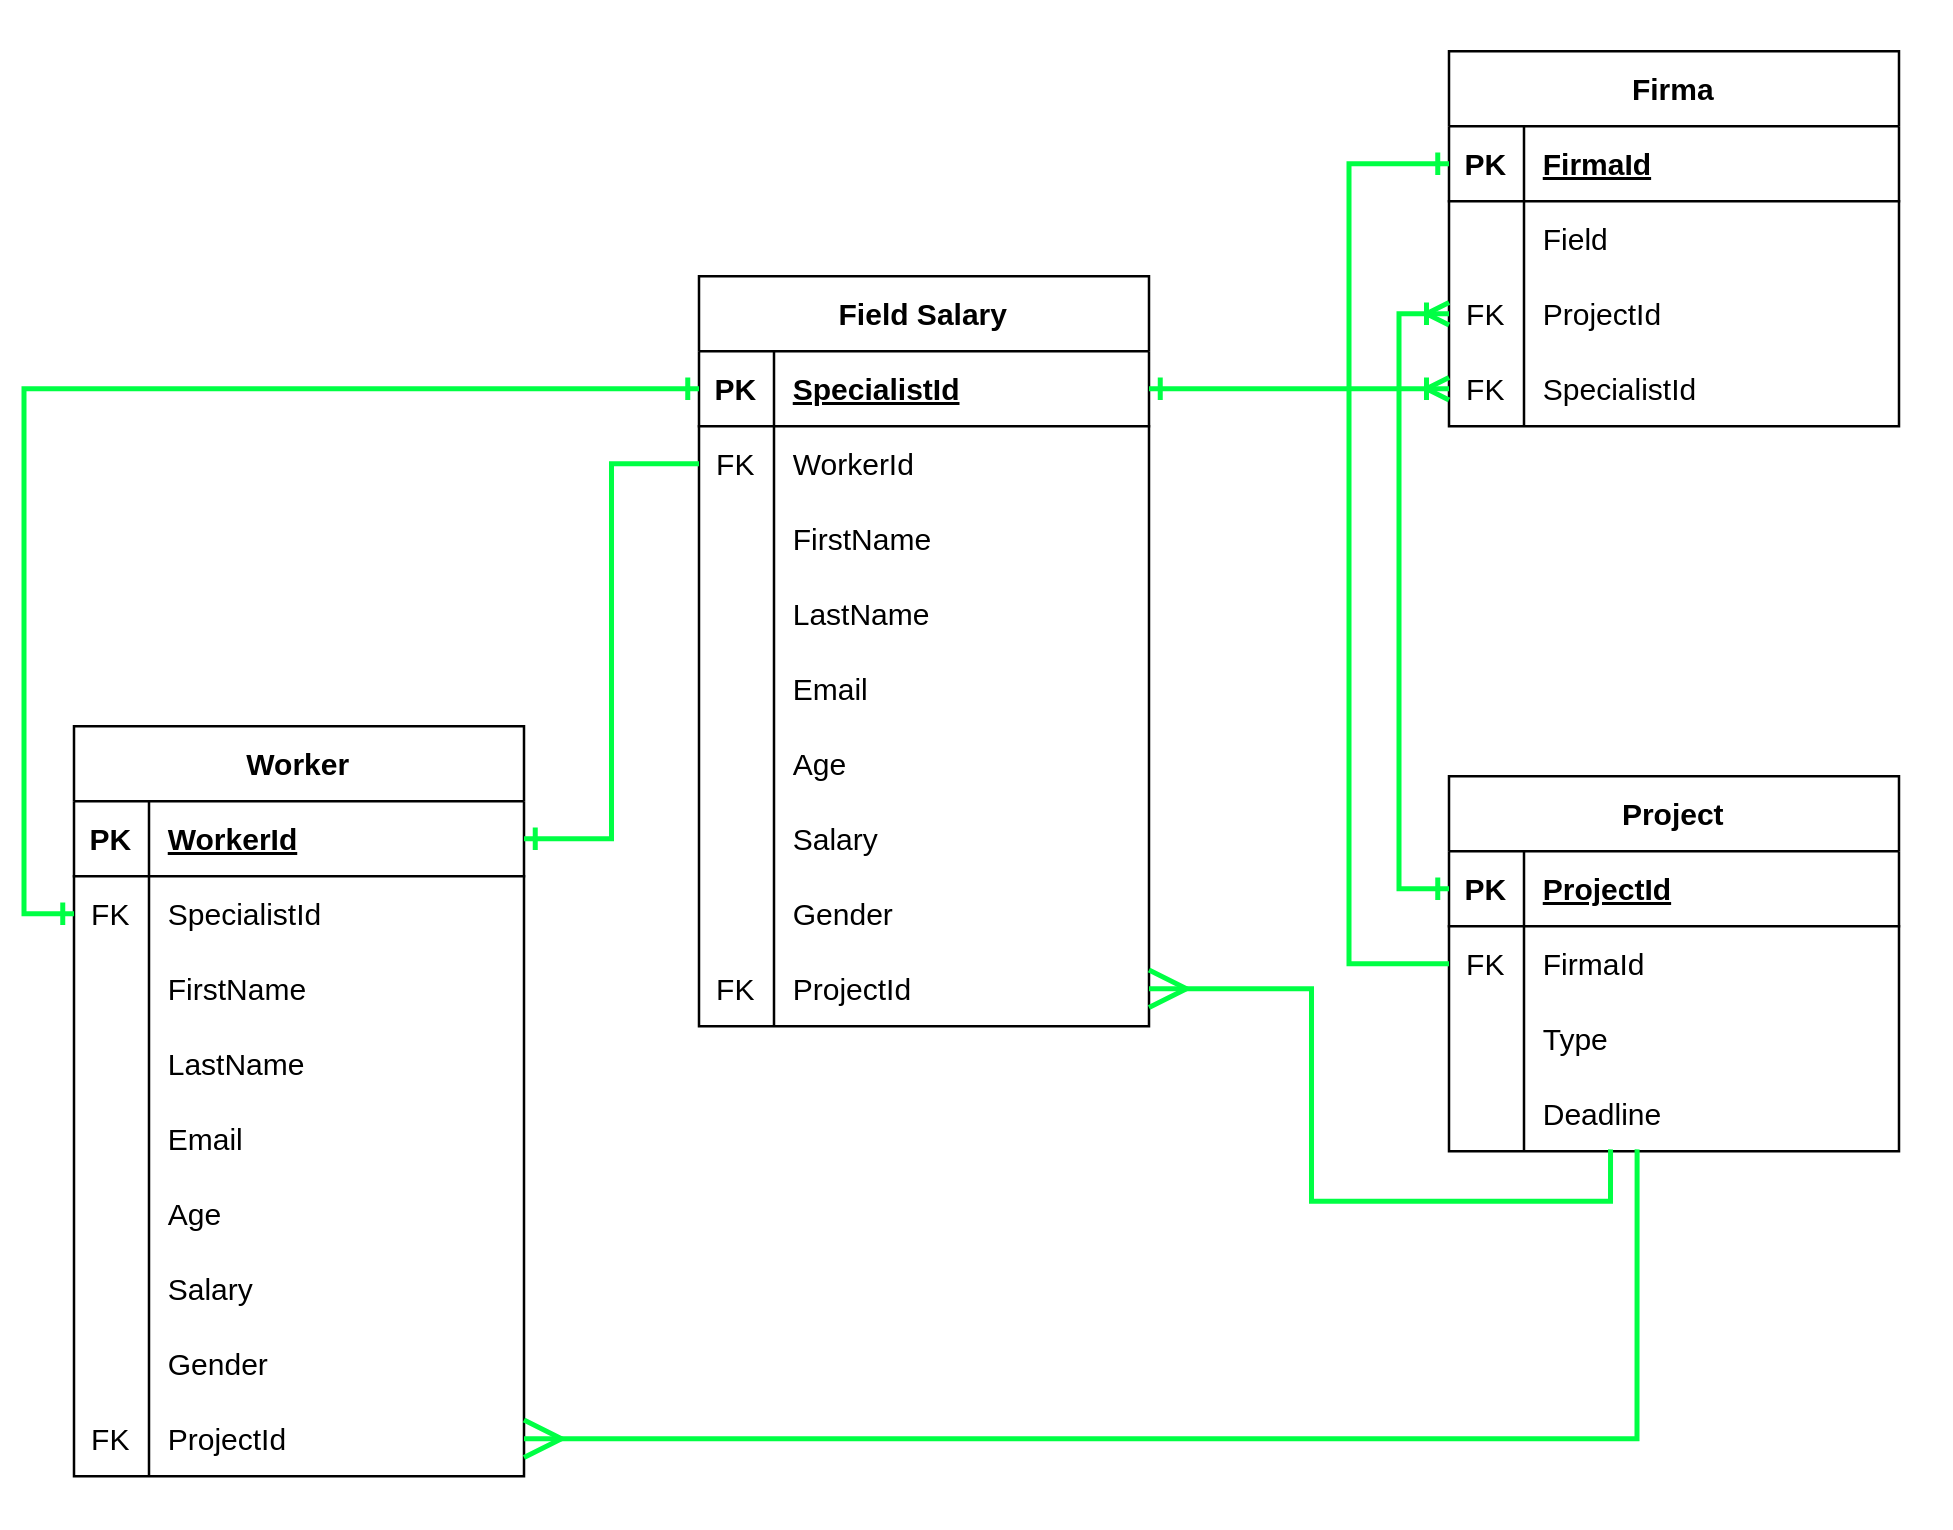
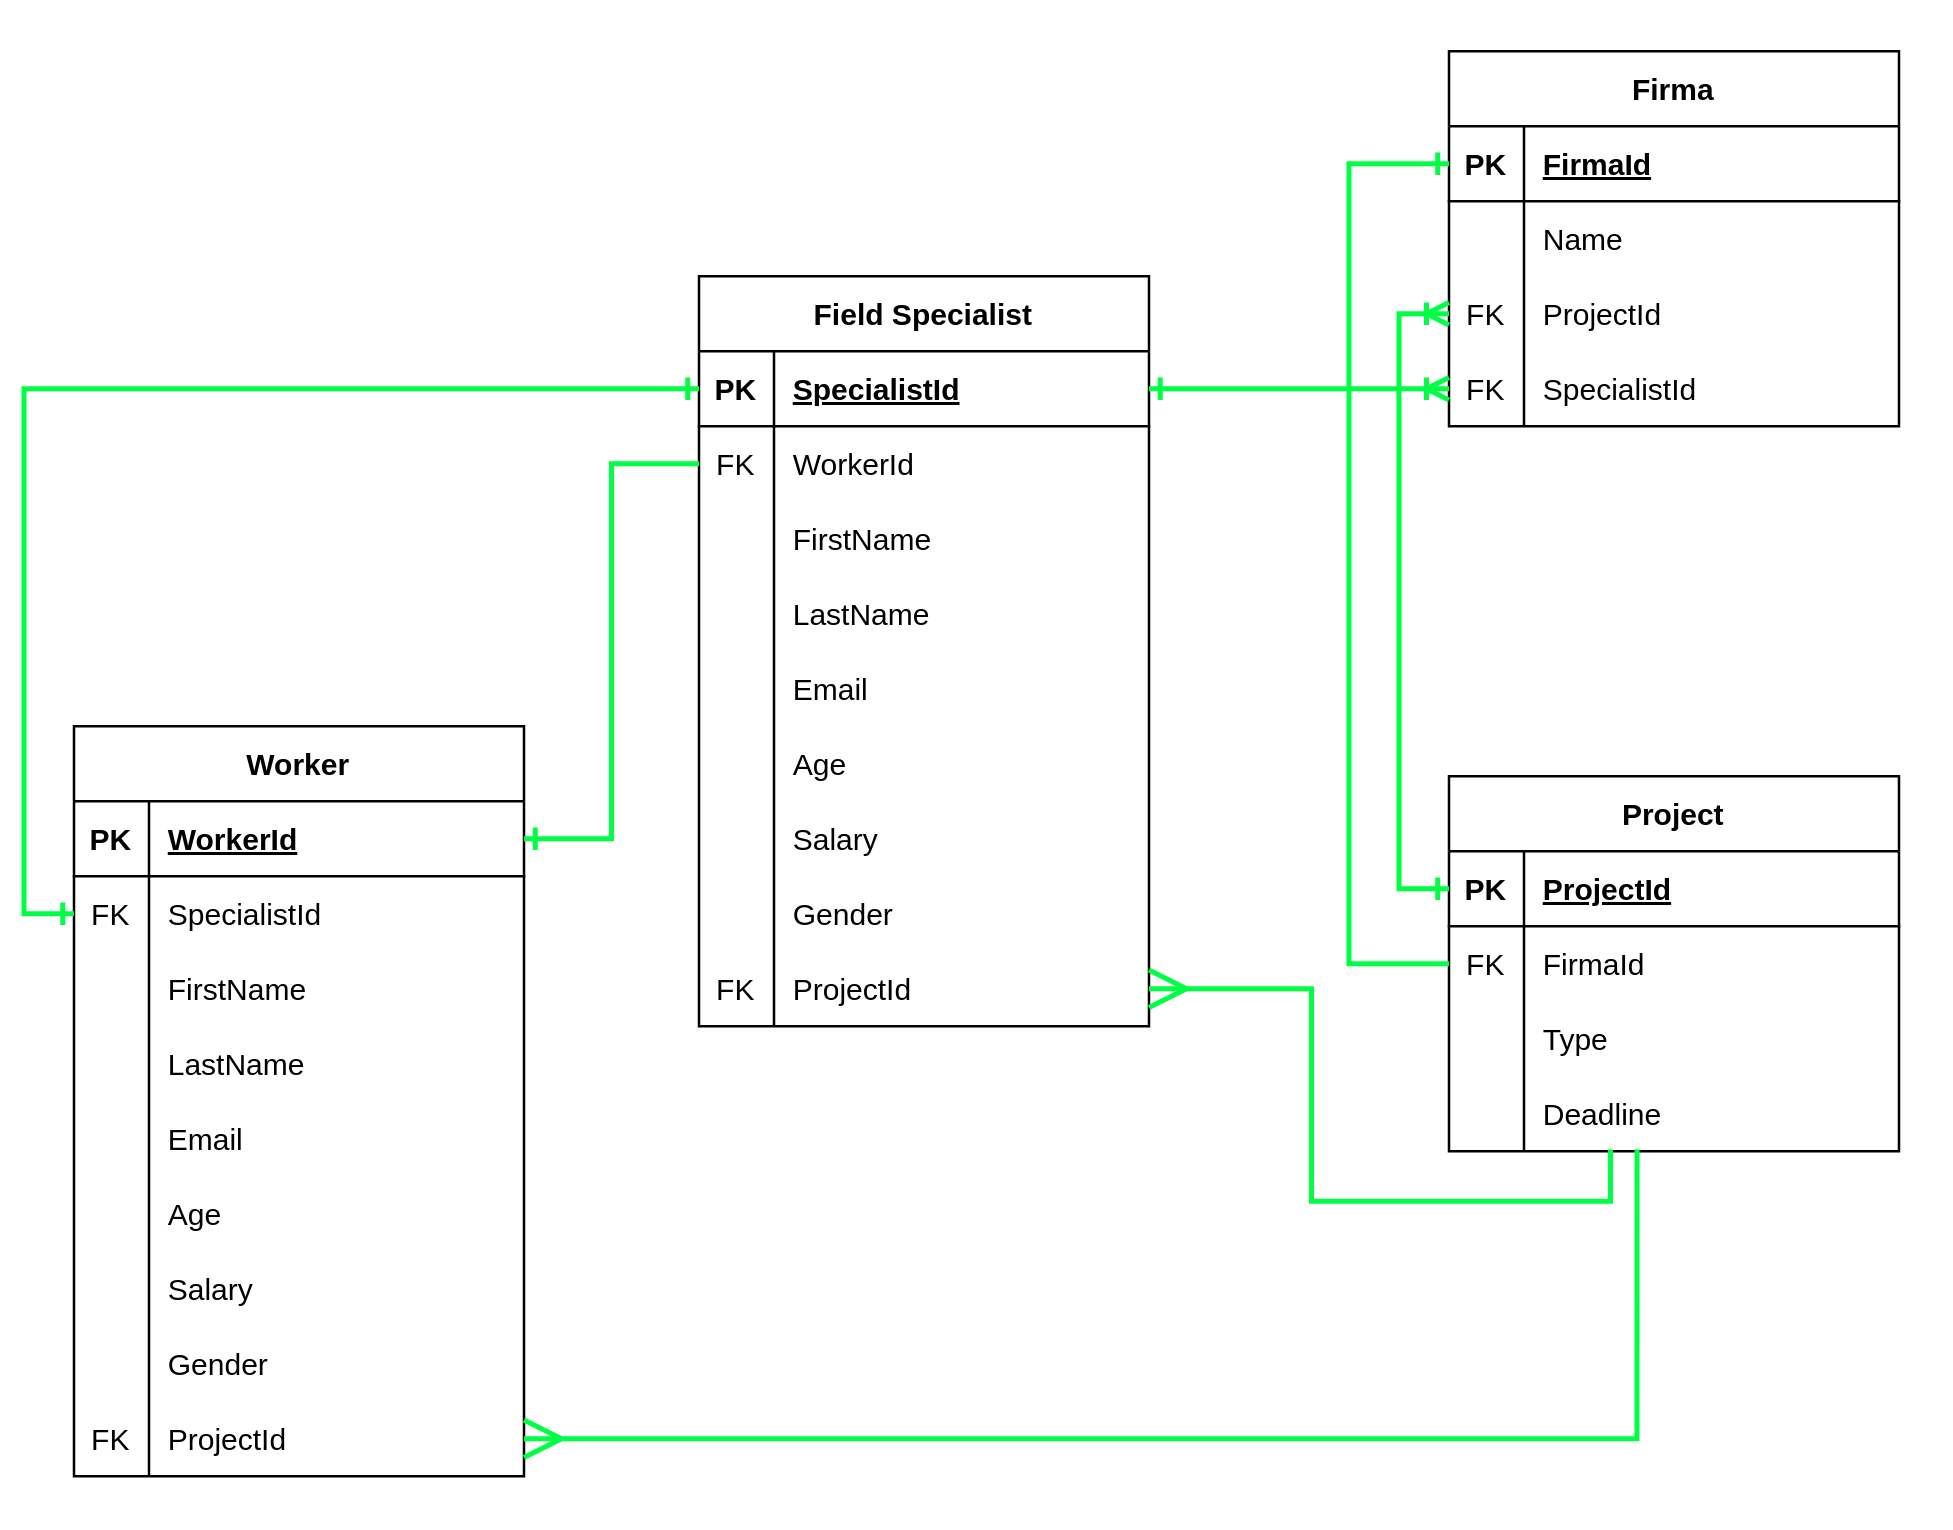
node "Field": label "Field" -> "Name"
node "Field Salary": label "Field Salary" -> "Field Specialist"
